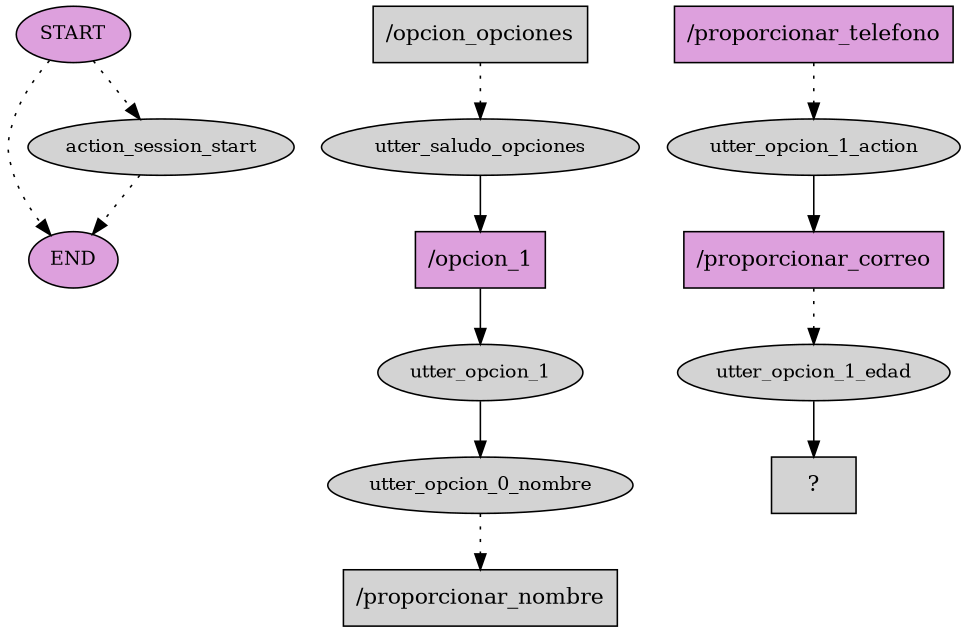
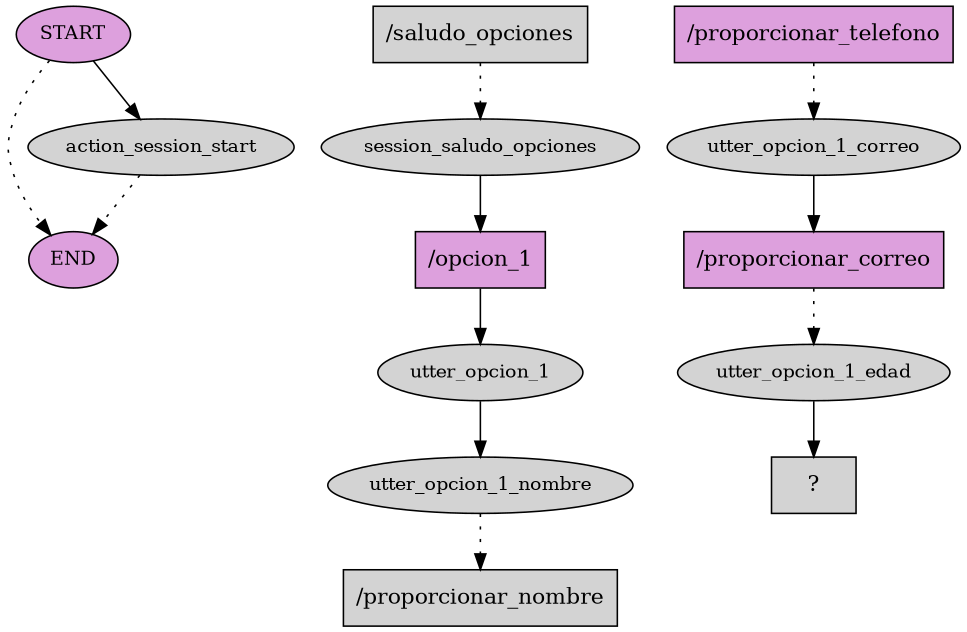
node "/opcion_opciones": label "/opcion_opciones" -> "/saludo_opciones"
edge "START" -> "action_session_start": style dotted -> solid
node "utter_saludo_opciones": label "utter_saludo_opciones" -> "session_saludo_opciones"
node "utter_opcion_1_action": label "utter_opcion_1_action" -> "utter_opcion_1_correo"
node "utter_opcion_0_nombre": label "utter_opcion_0_nombre" -> "utter_opcion_1_nombre"
